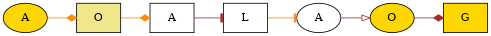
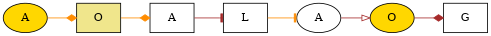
node "G": fillcolor gold -> white
